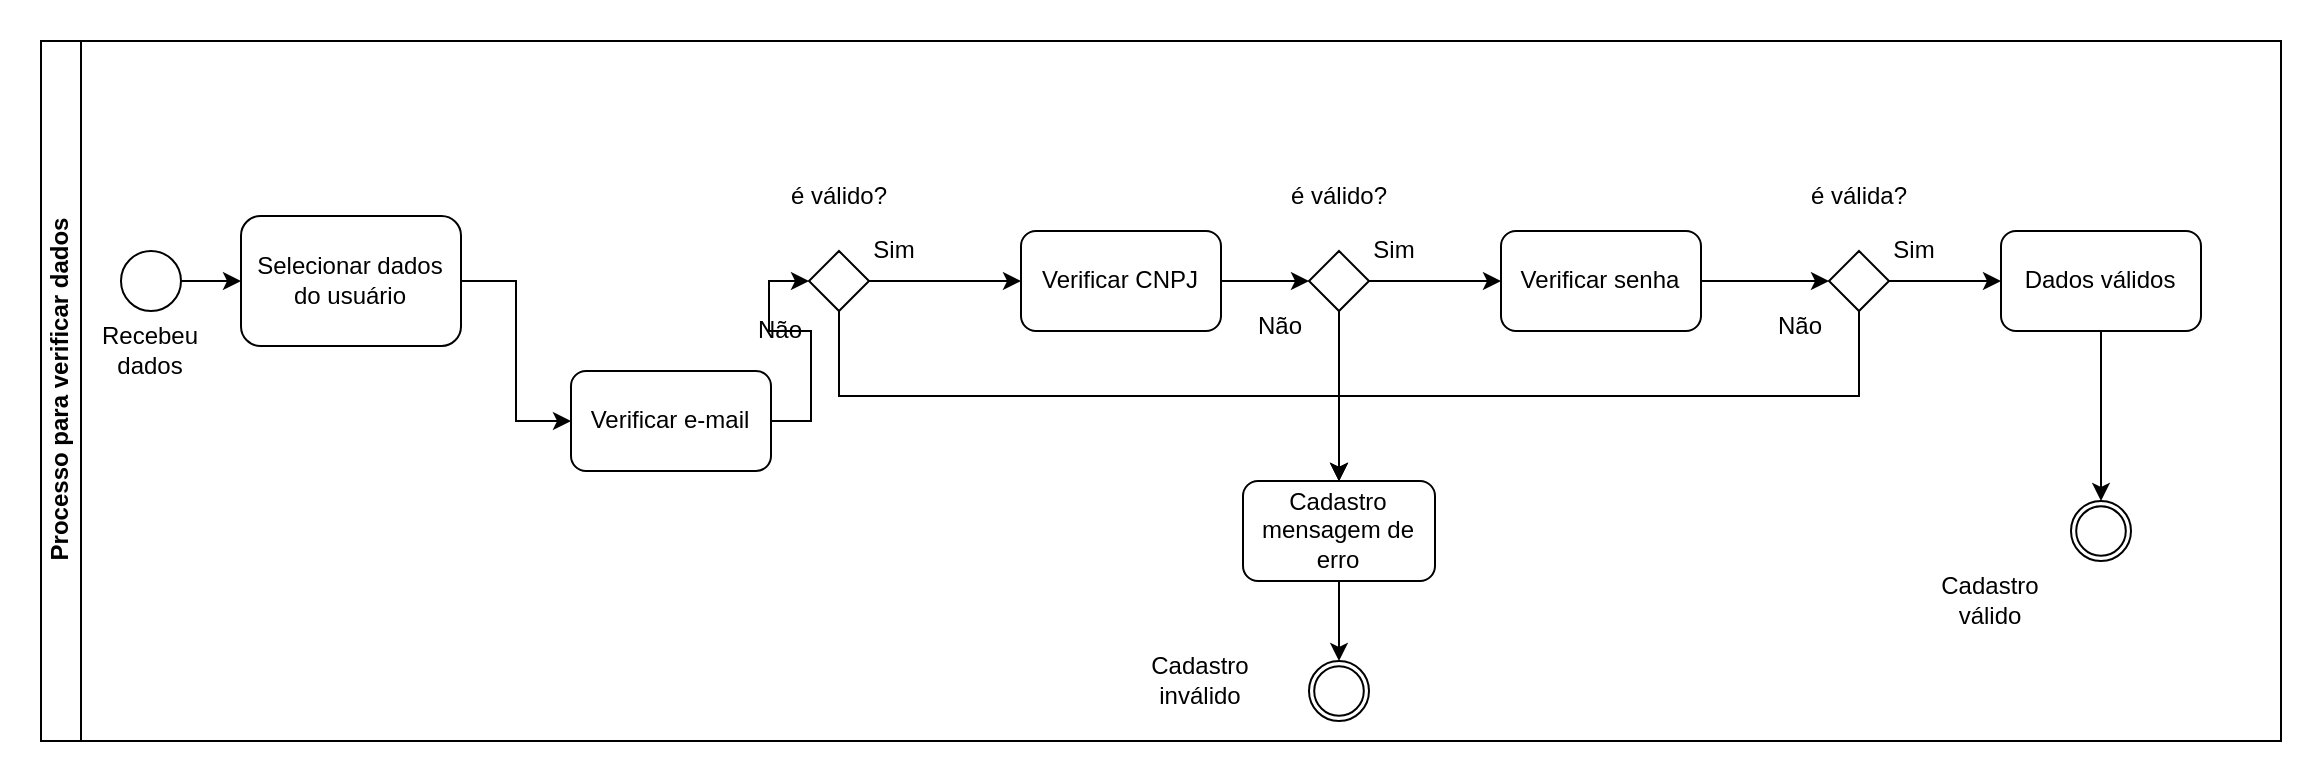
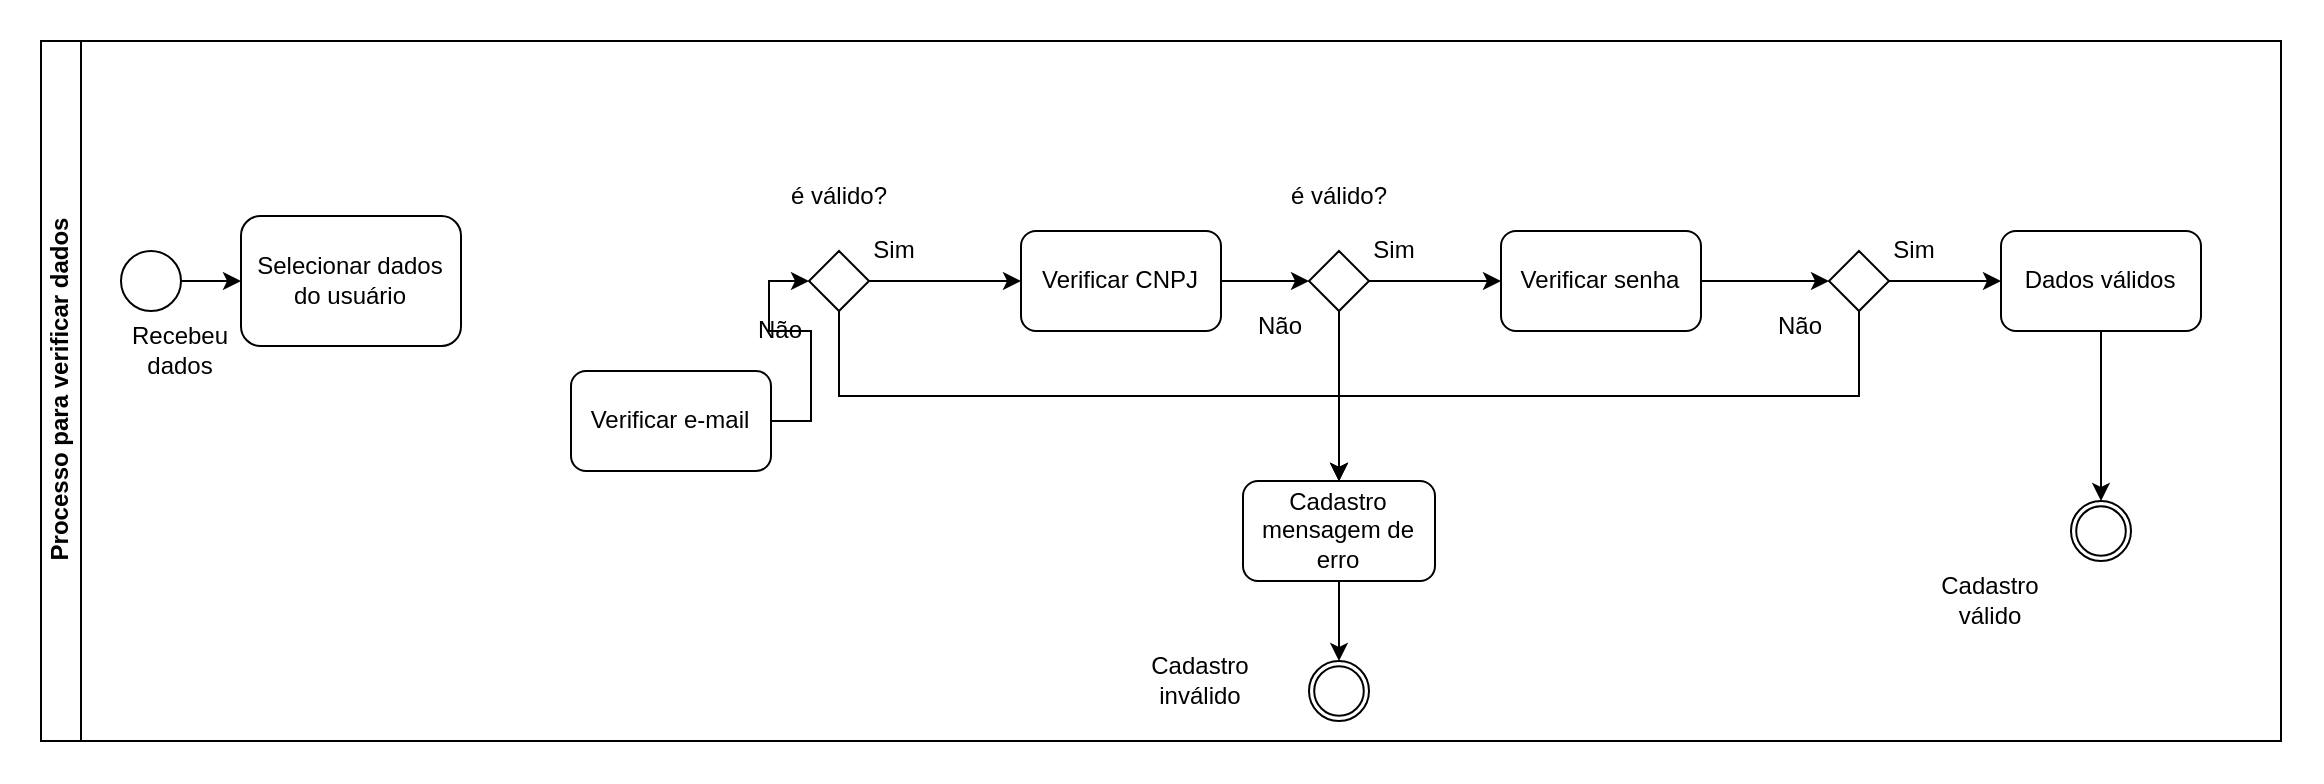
node "é válida?": removed
edge "Selecionar dados do usuário" -> "Verificar e-mail": removed
node "Recebeu dados": moved (151, 351) -> (181, 351)
